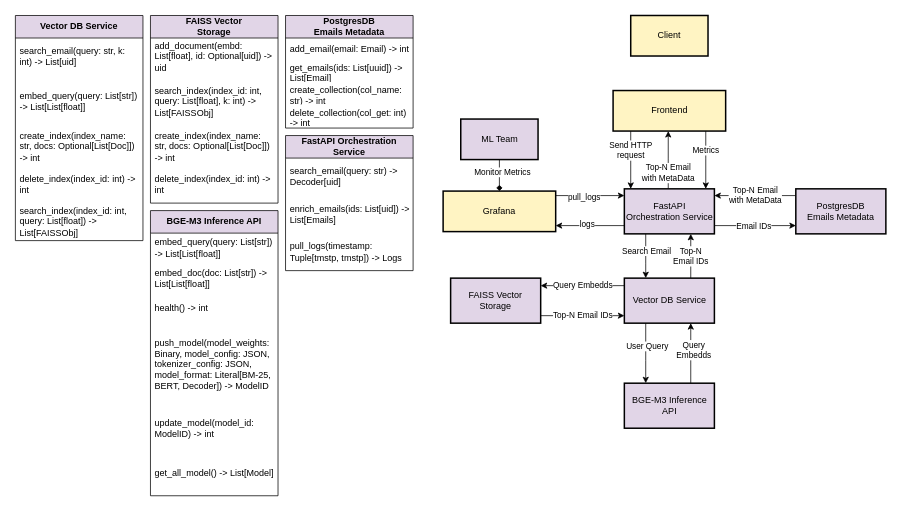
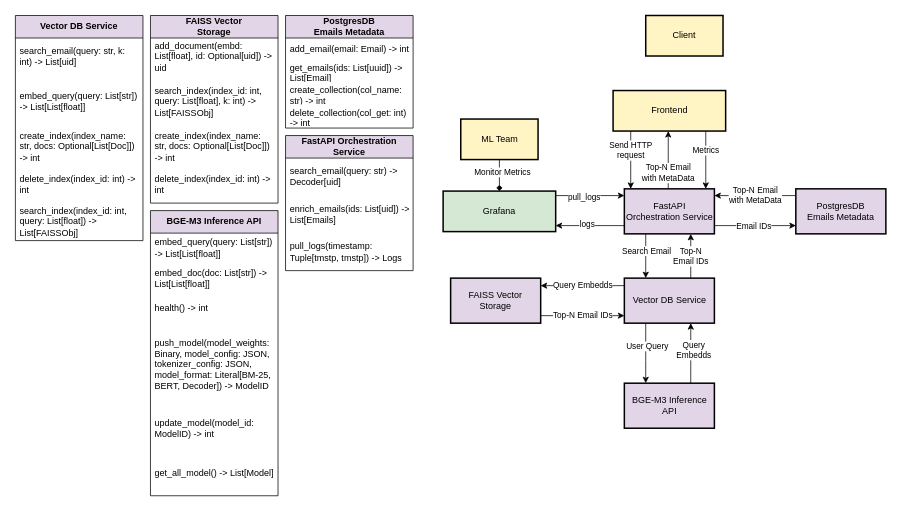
node "Client": moved (669, 36) -> (684, 36)
node "ML Team": fillcolor #e1d5e7 -> #fff4c3
node "Grafana": fillcolor #fff4c3 -> #d5e8d4
